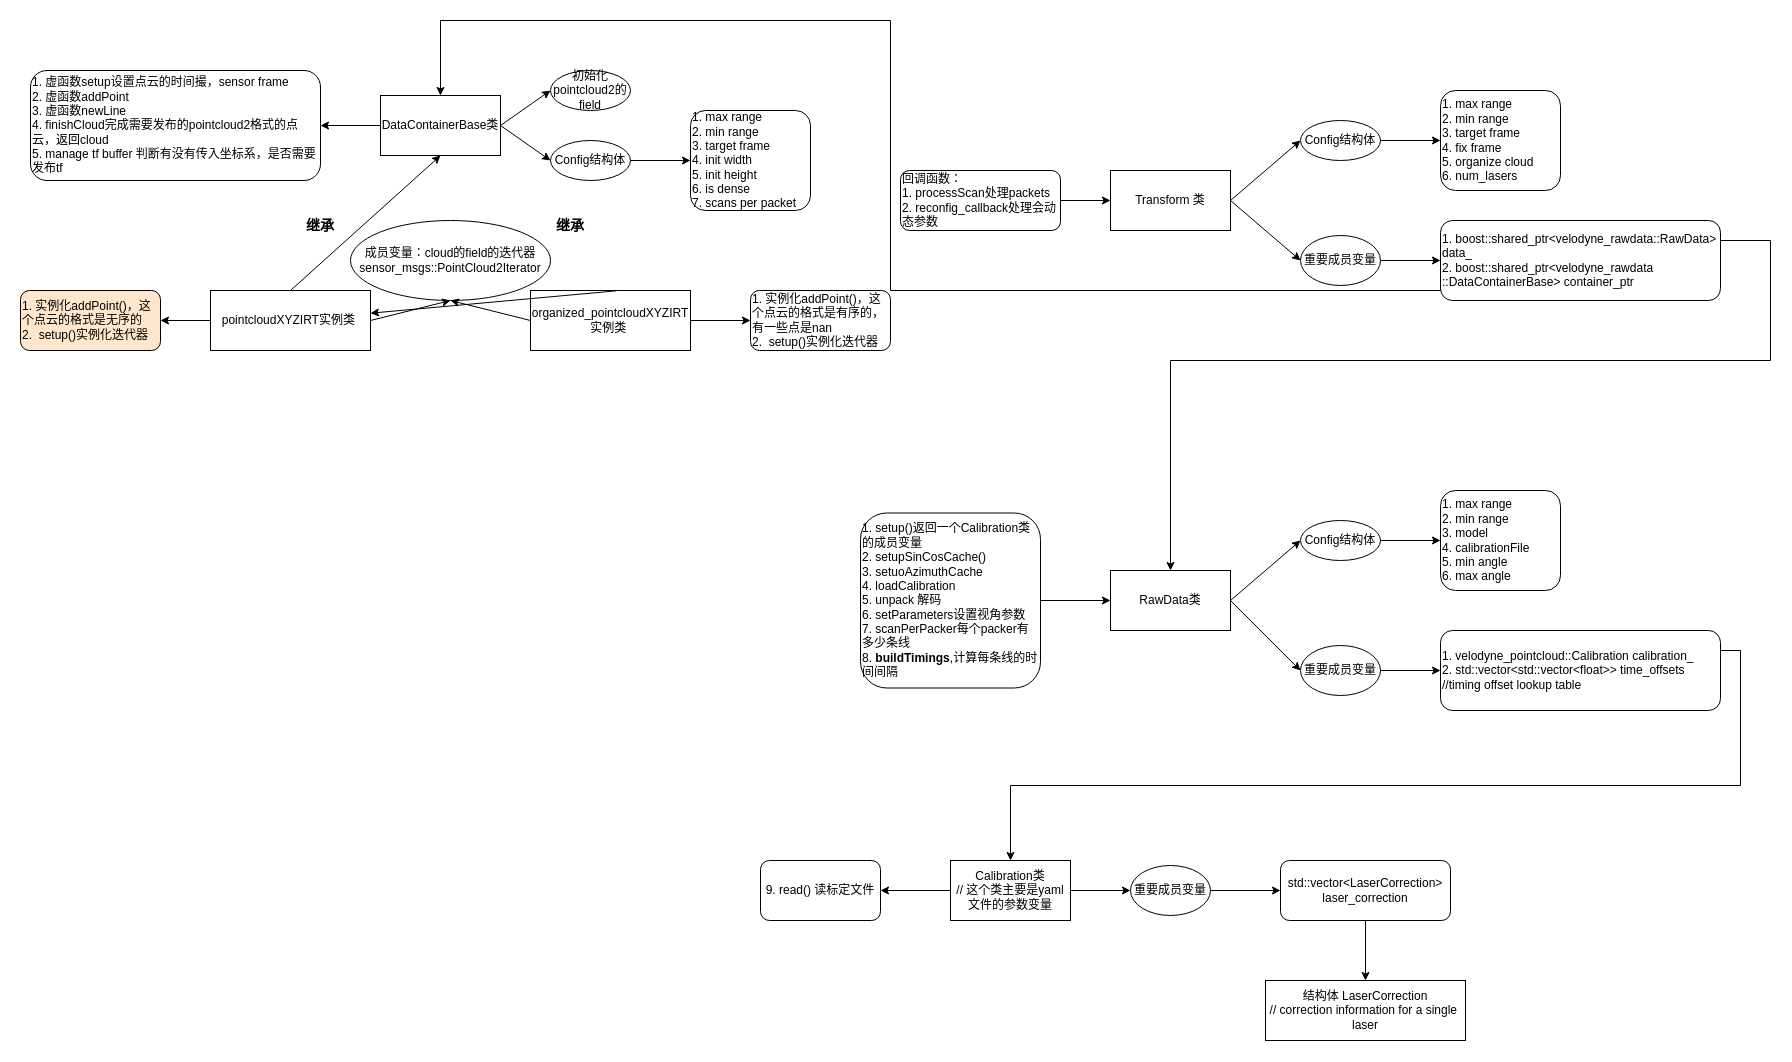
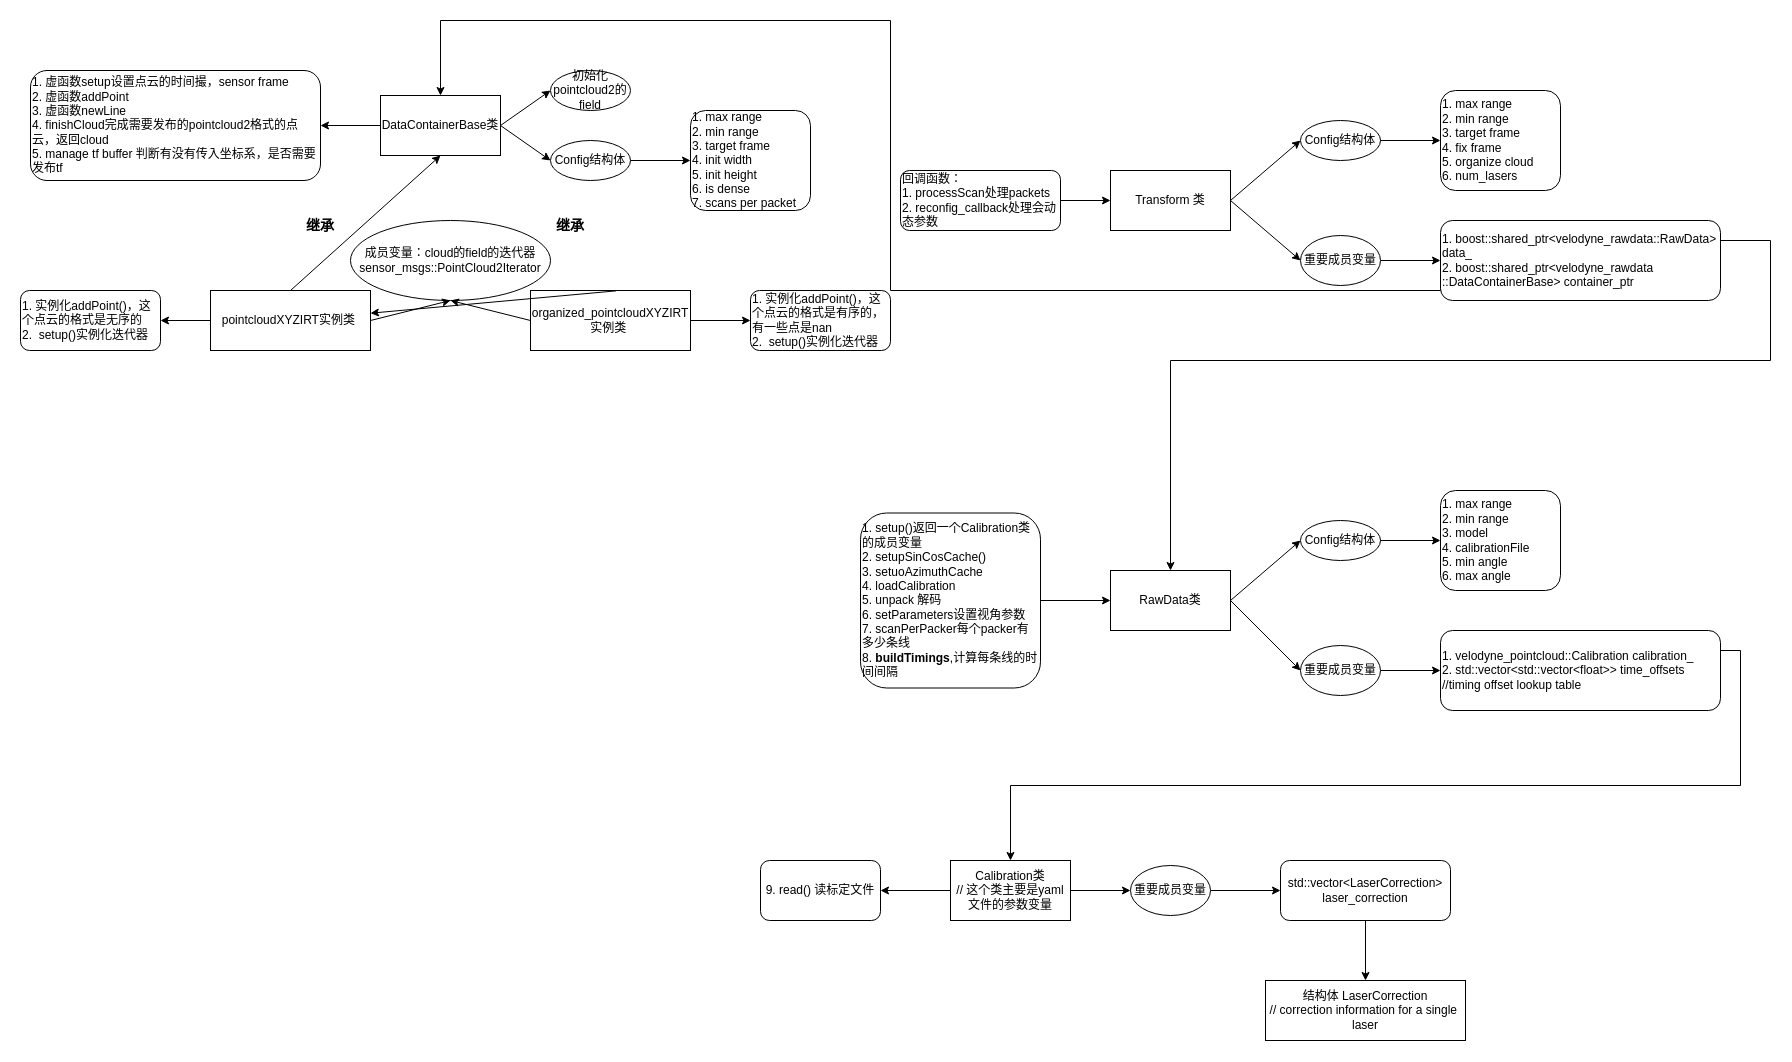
node "1. 实例化addPoint()，这个点云的格式是无序的 2. setup()实例化迭代器": fillcolor #ffe6cc -> #ffffff
